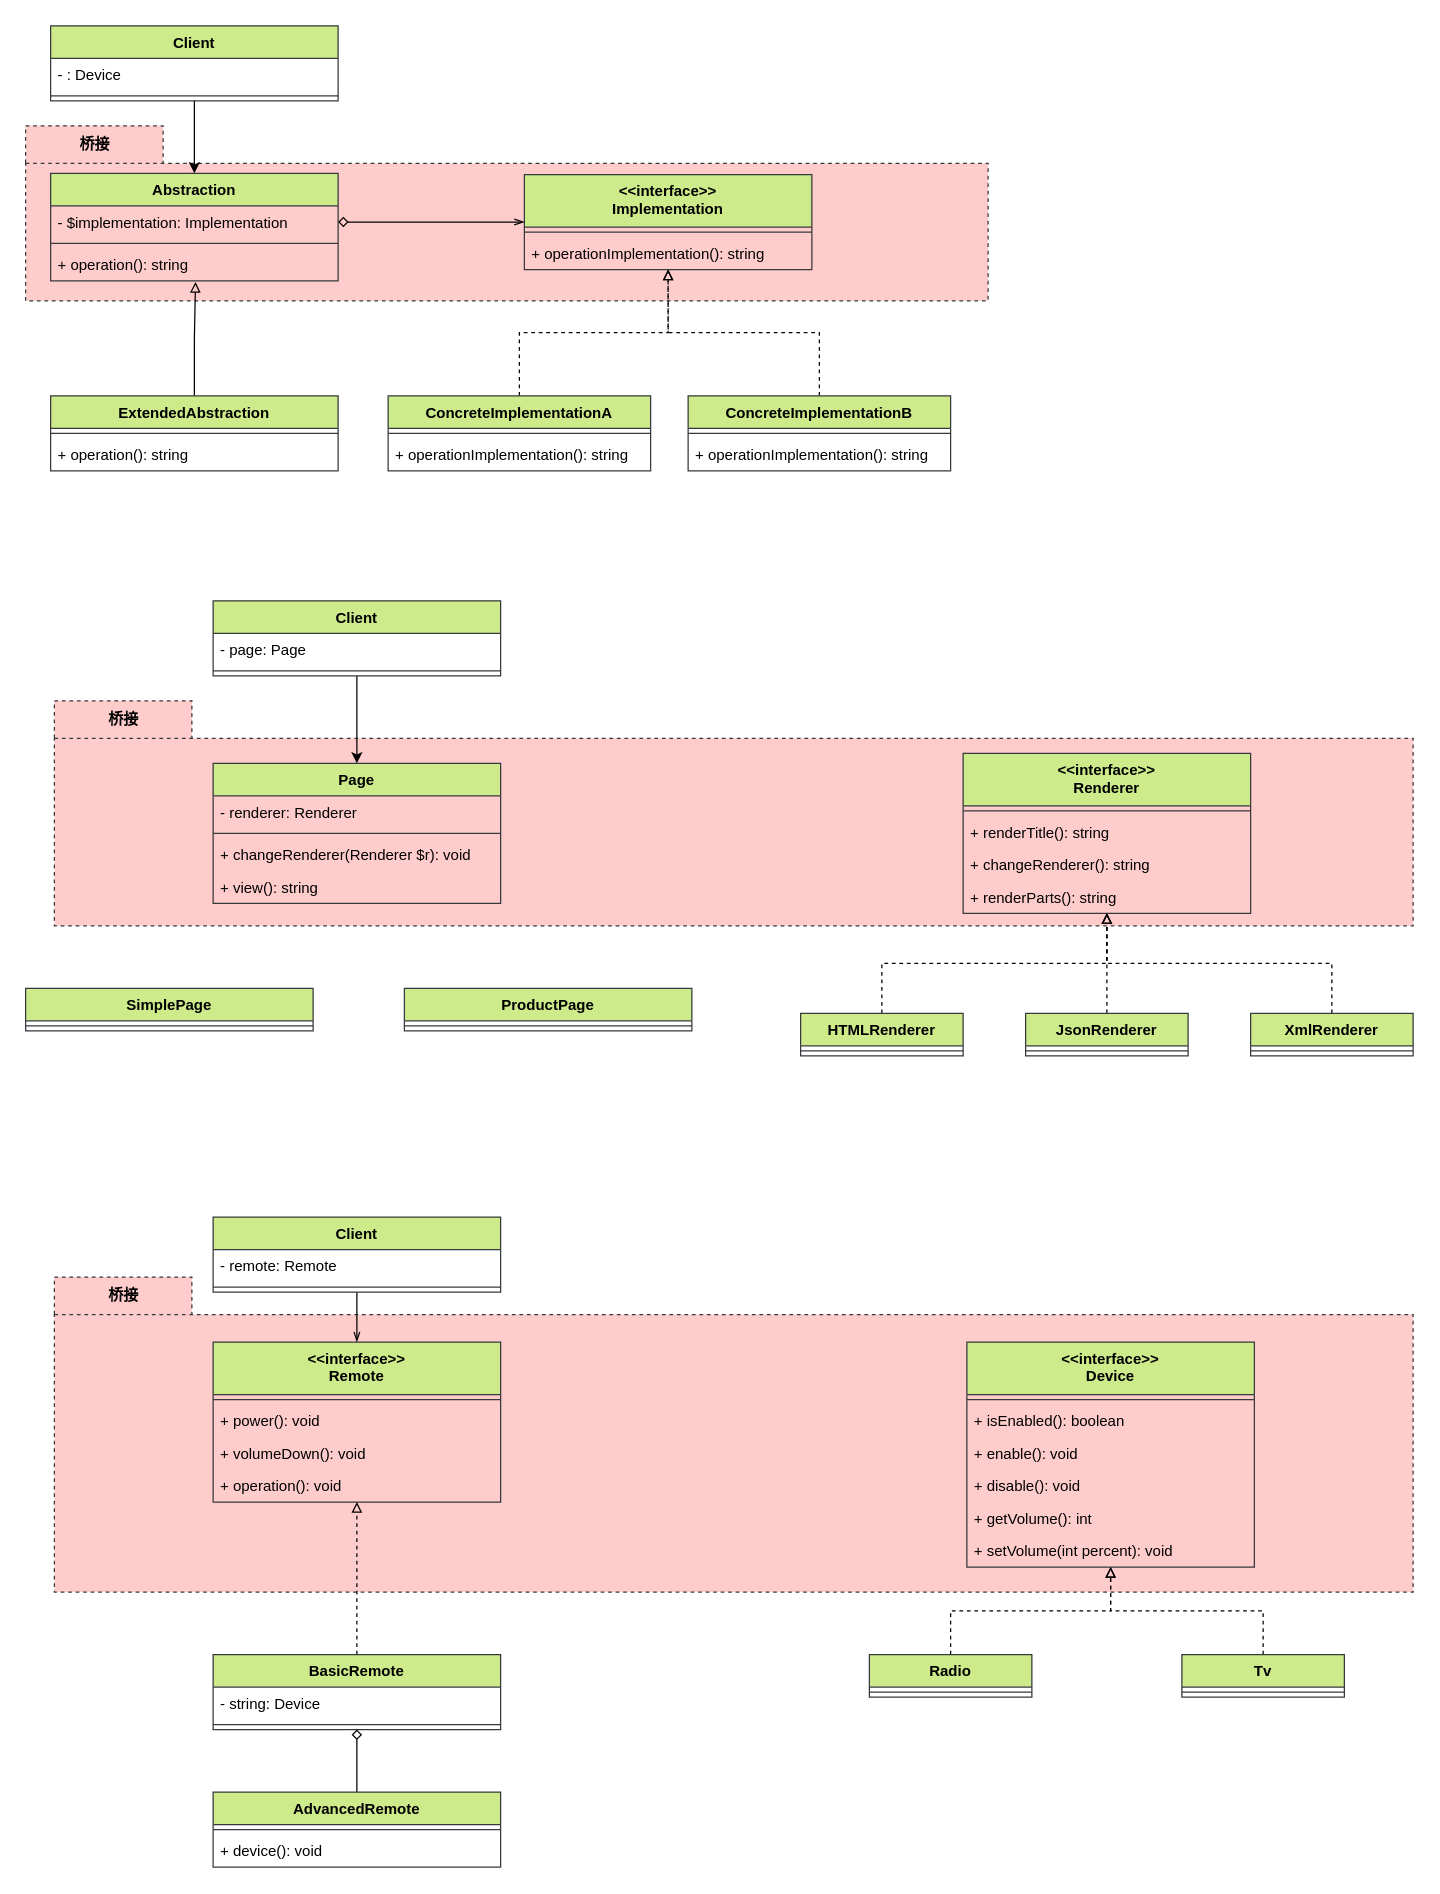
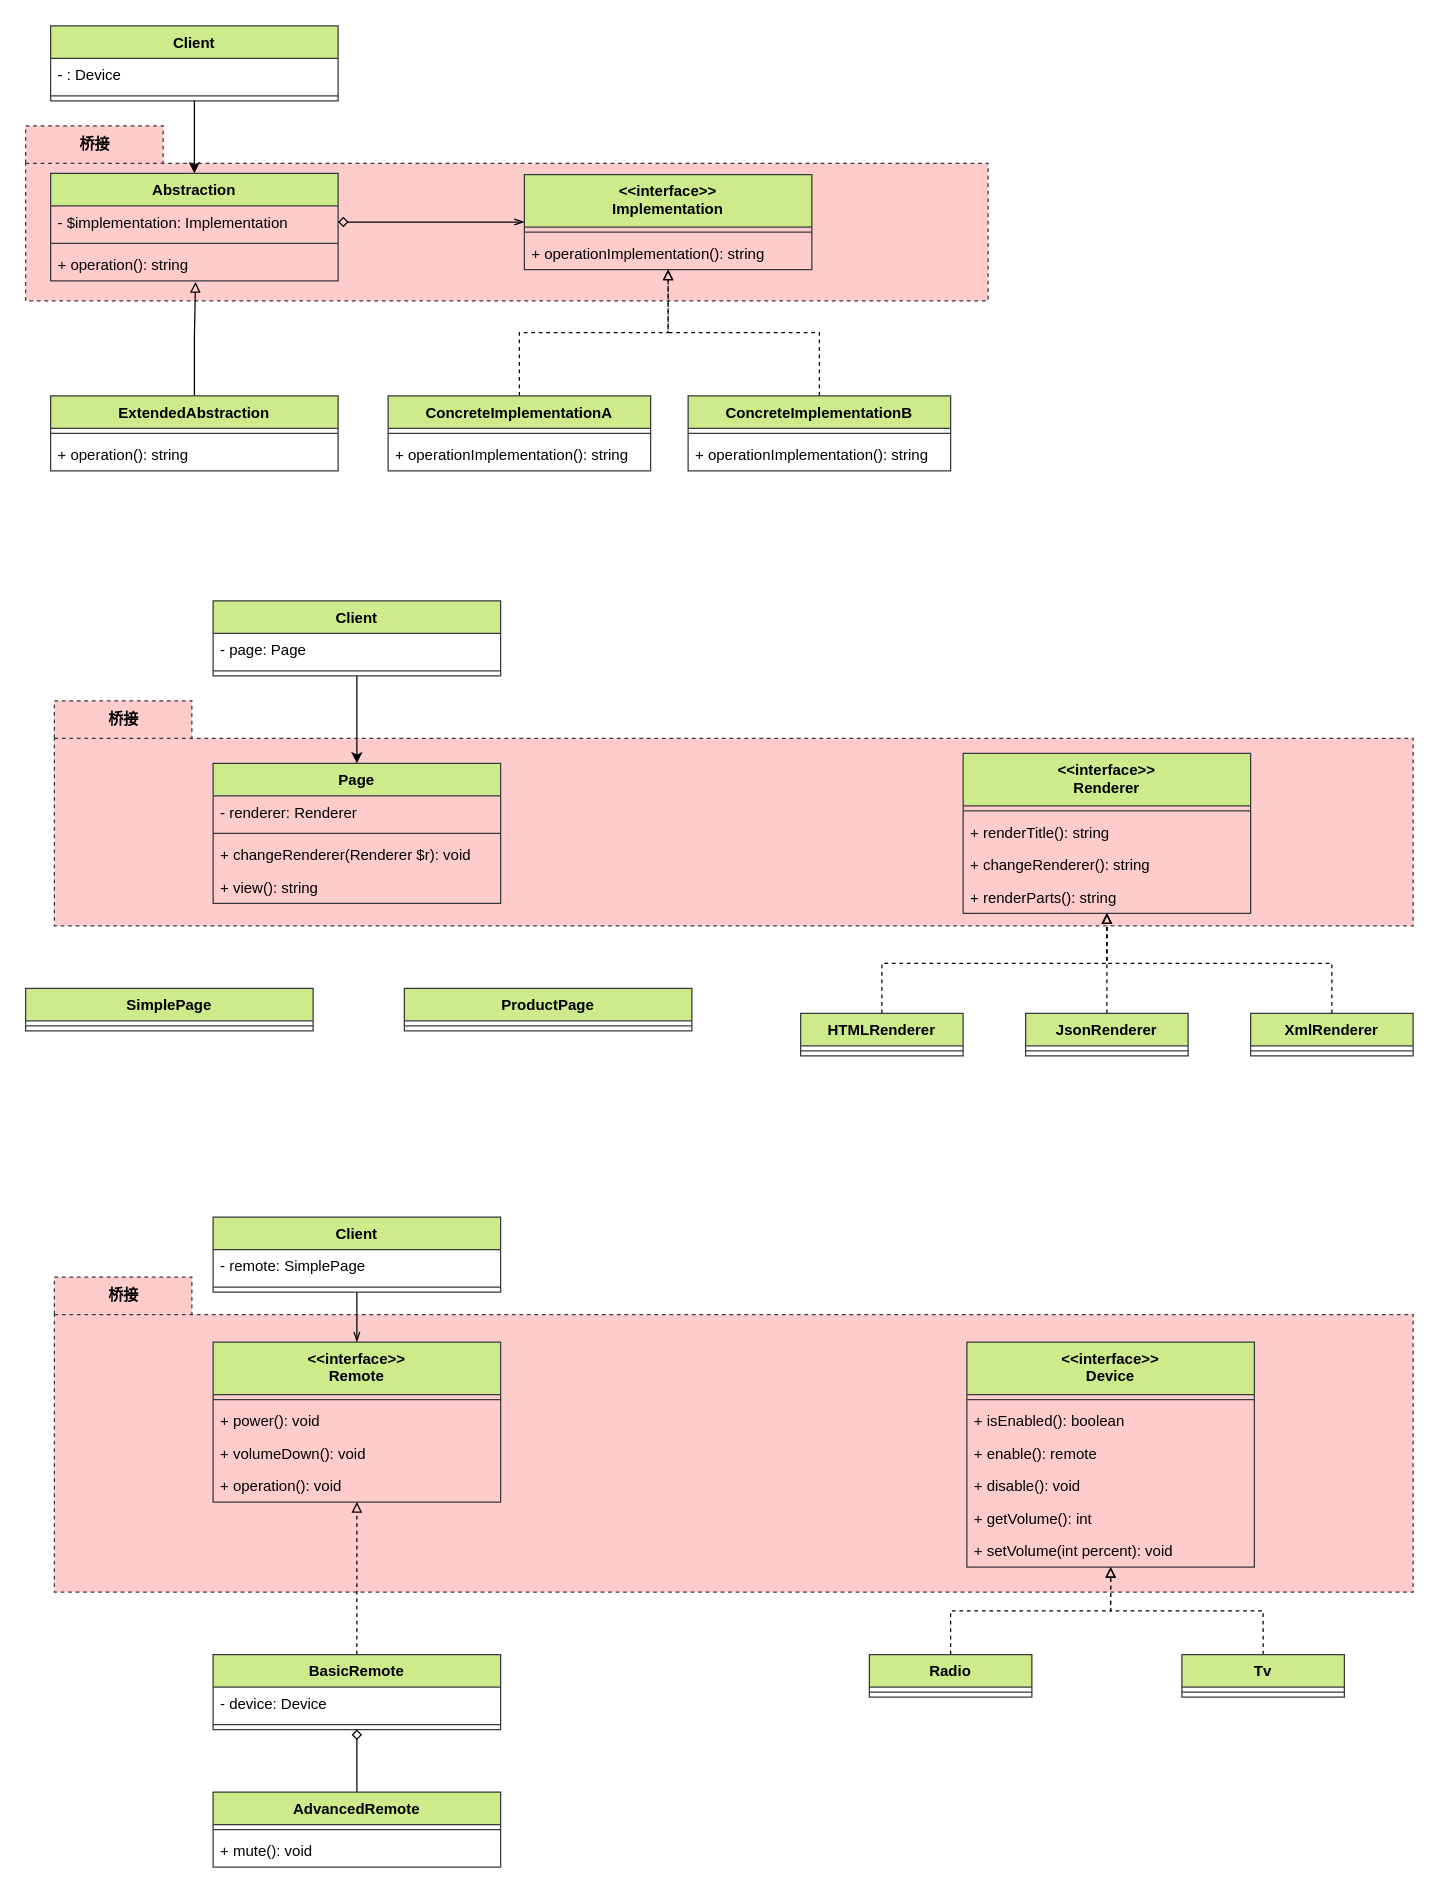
node "- remote: Remote": label "- remote: Remote" -> "- remote: SimplePage"
node "+ enable(): void": label "+ enable(): void" -> "+ enable(): remote"
node "- string: Device": label "- string: Device" -> "- device: Device"
node "+ device(): void": label "+ device(): void" -> "+ mute(): void"
